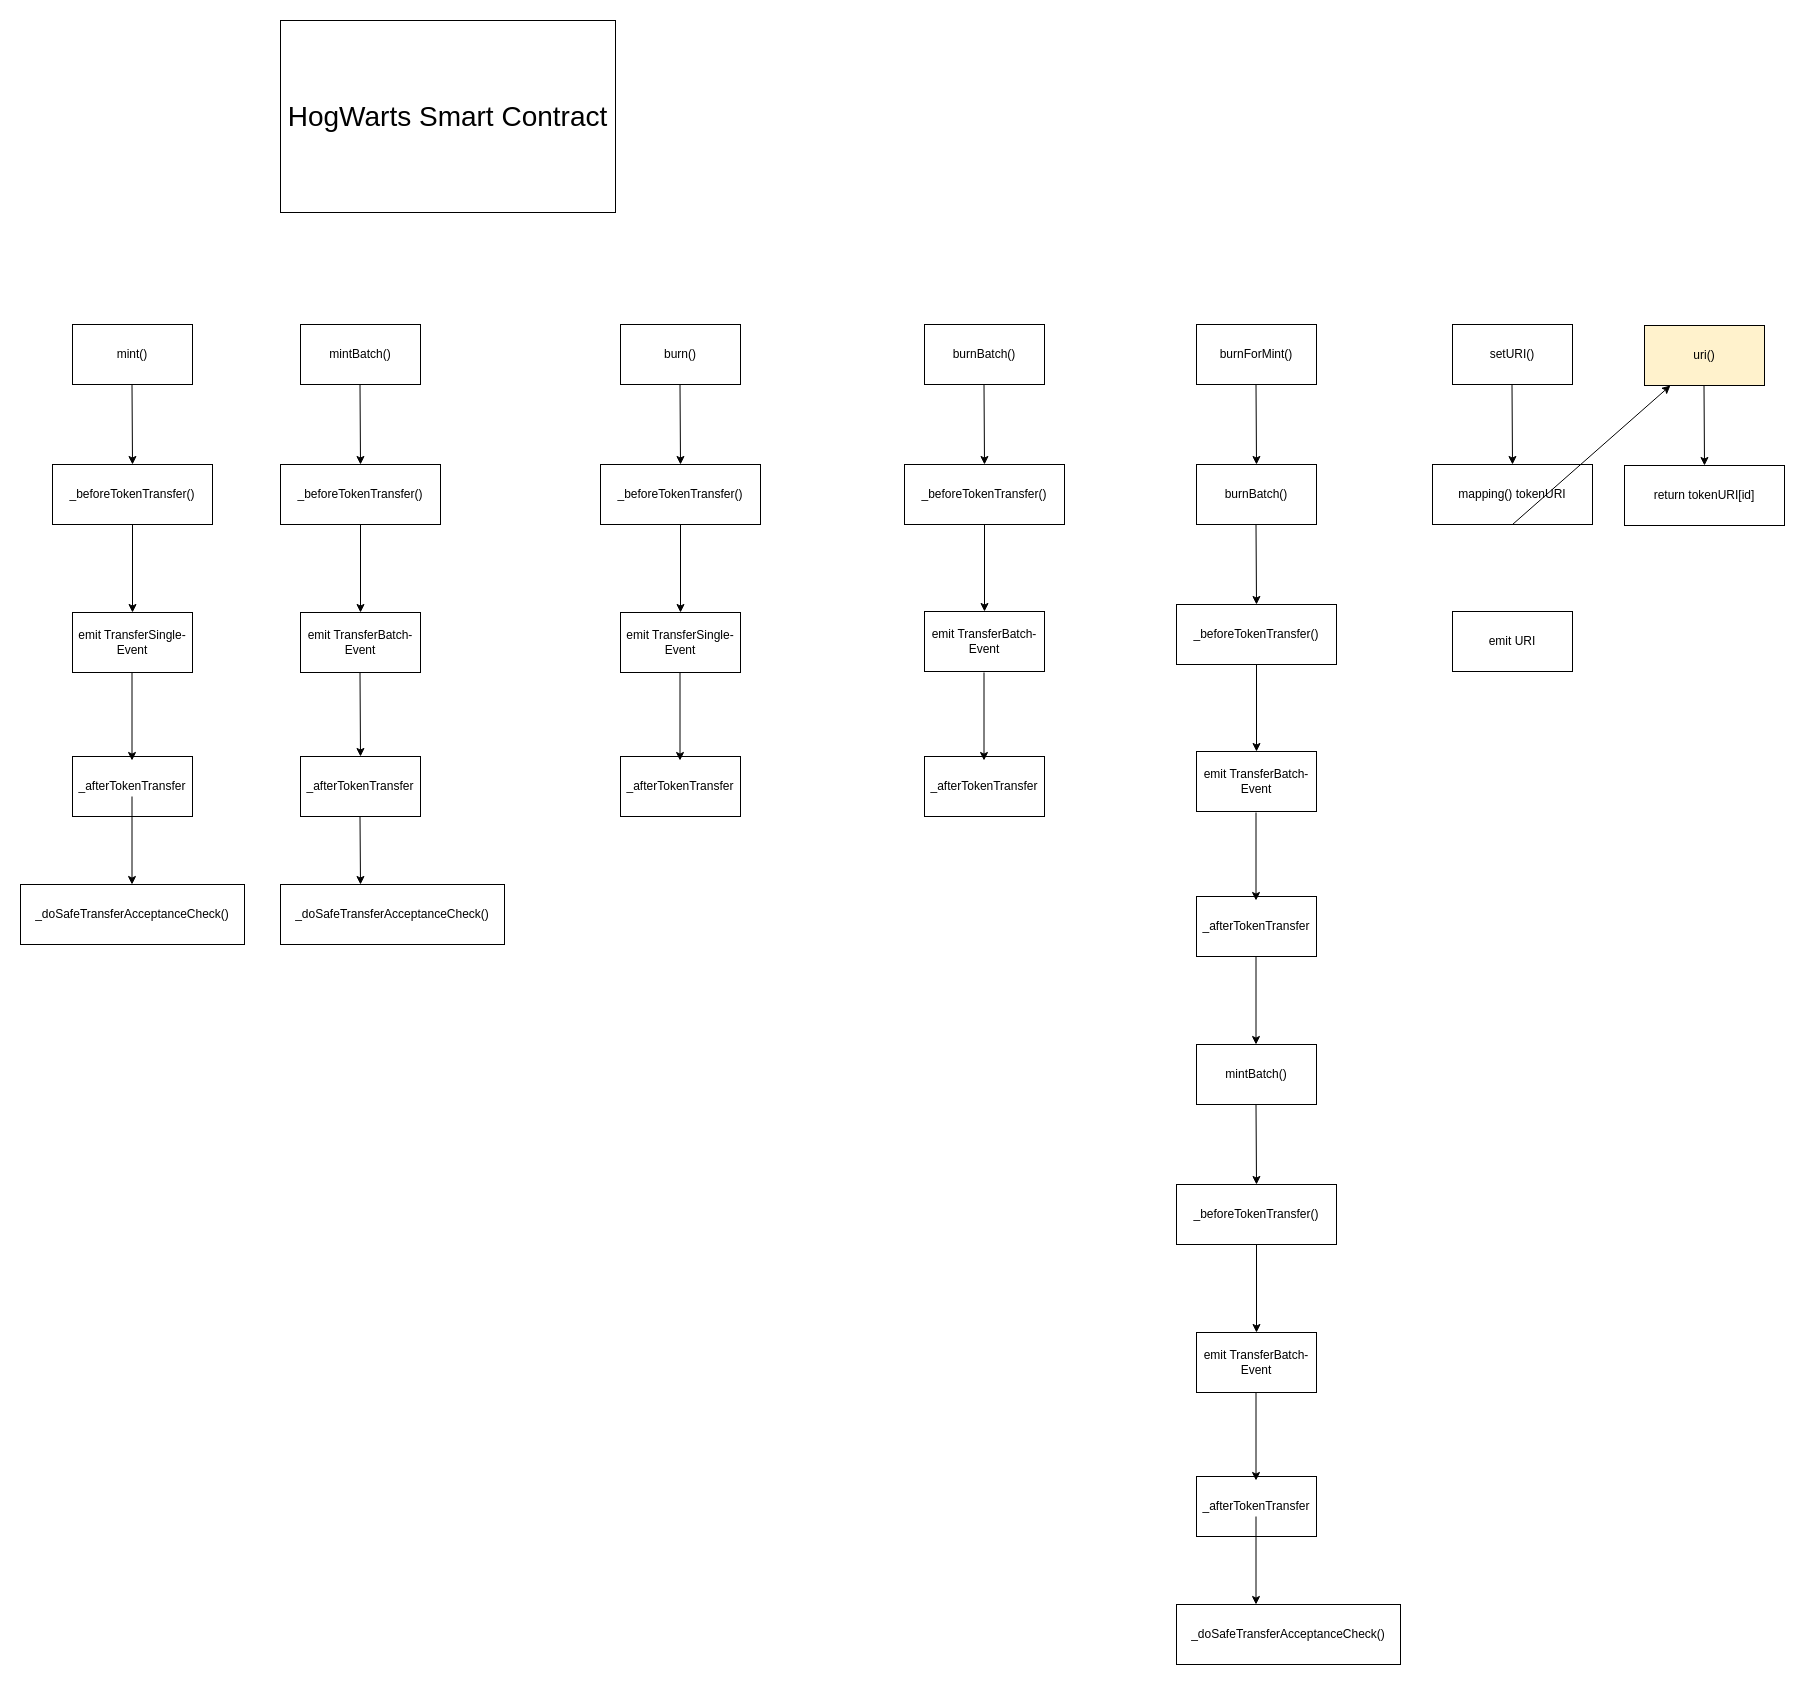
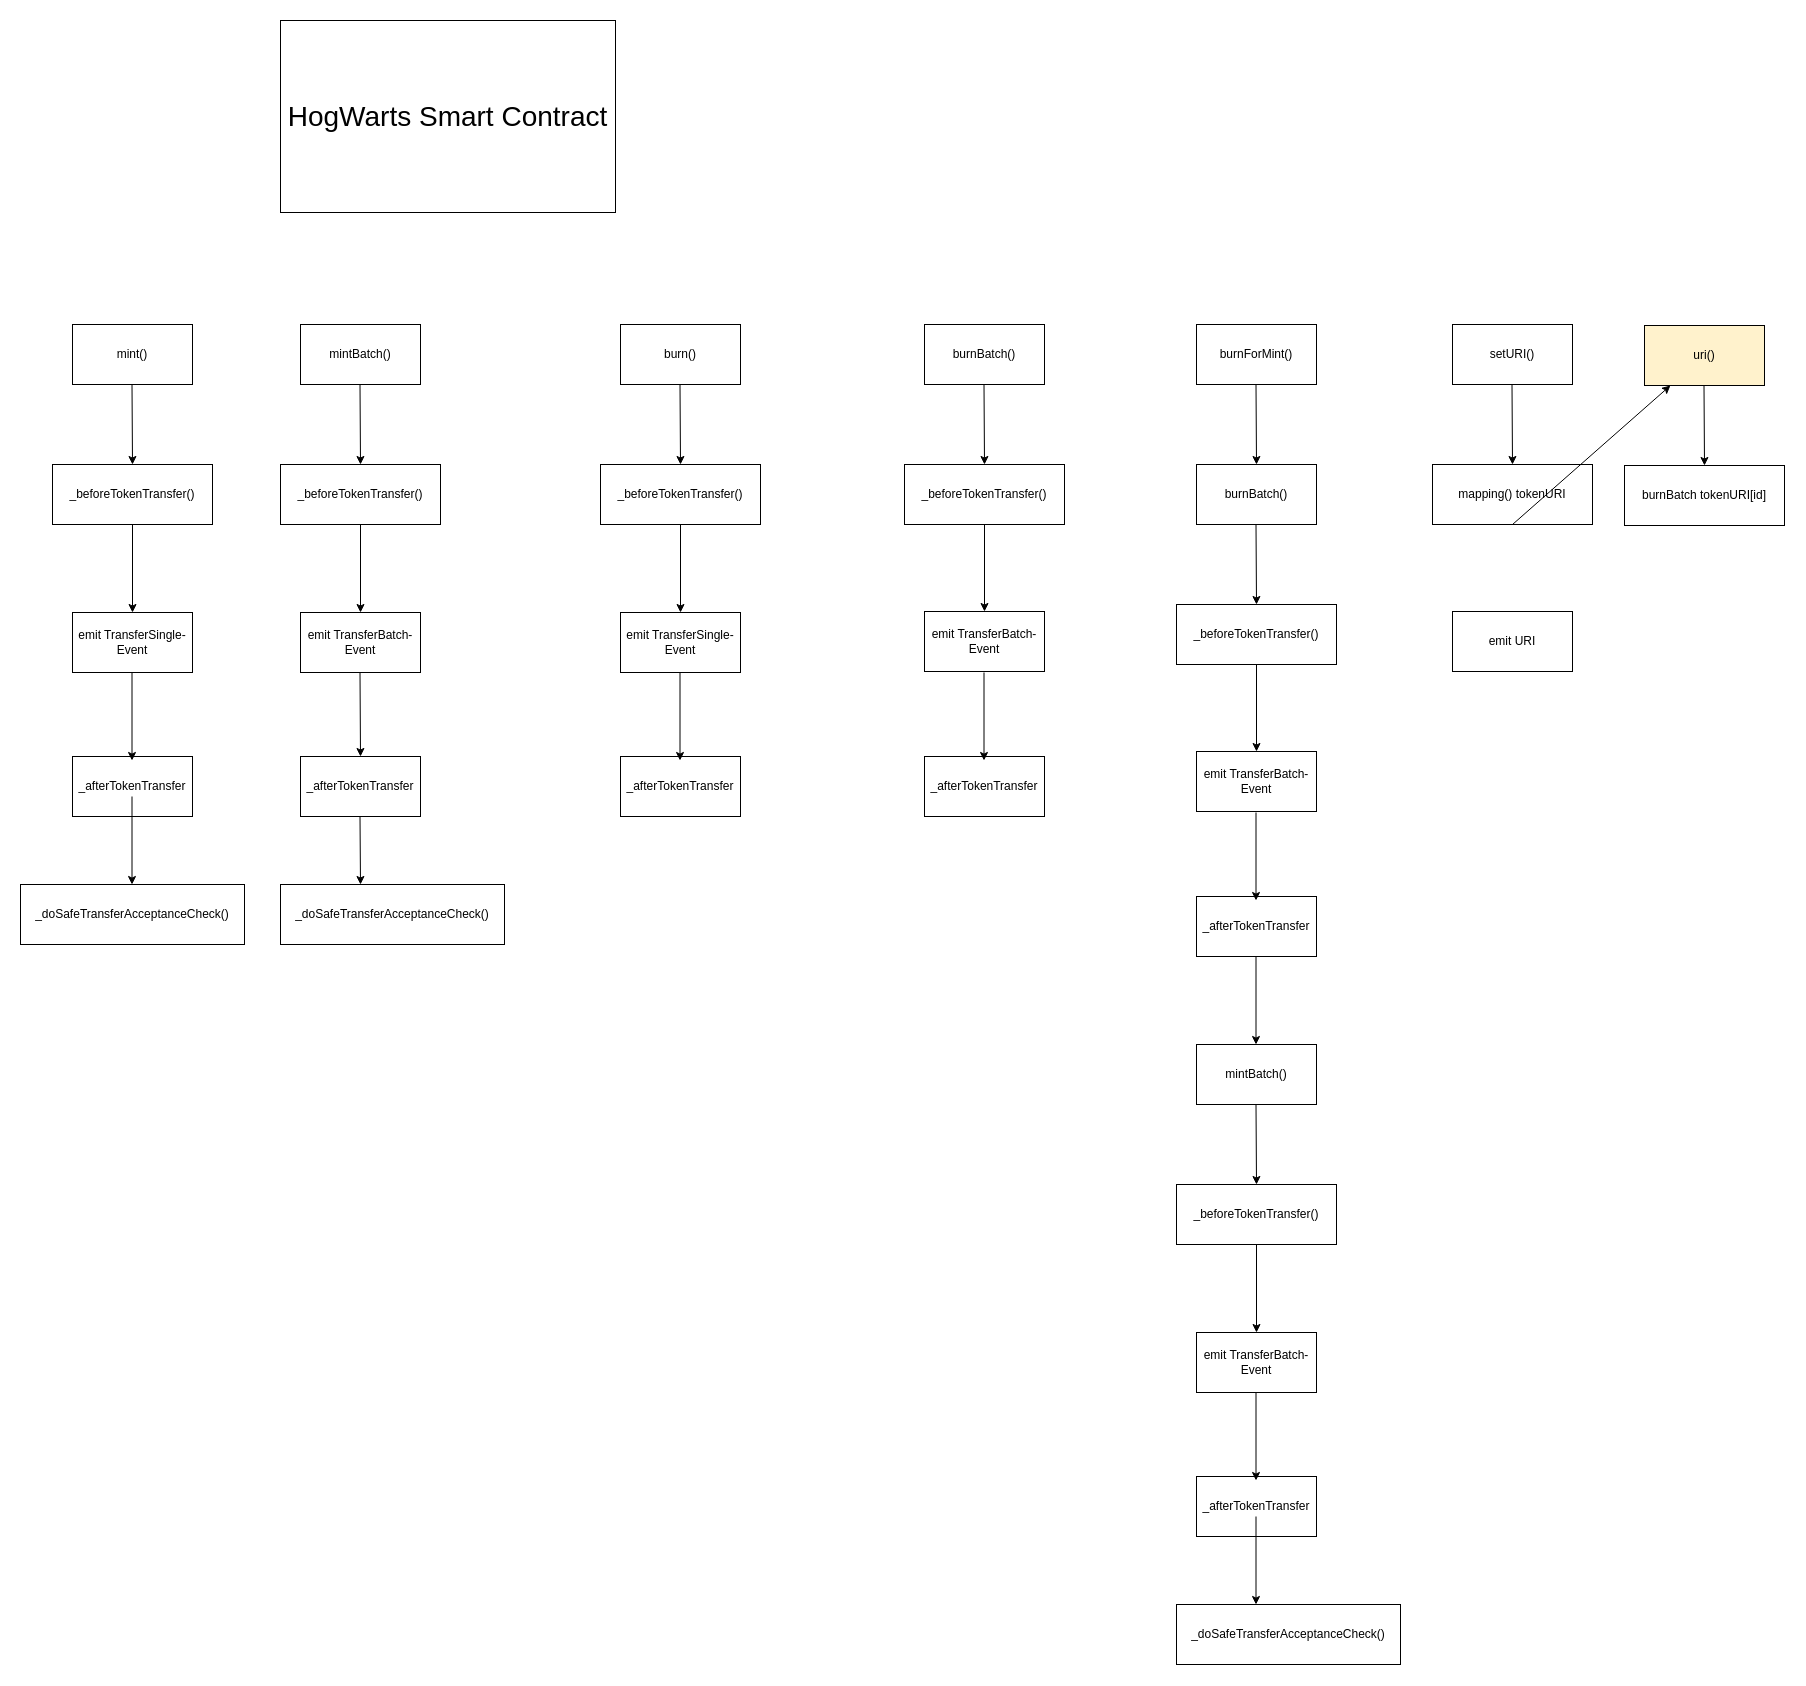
node "return tokenURI[id]": label "return tokenURI[id]" -> "burnBatch tokenURI[id]"
